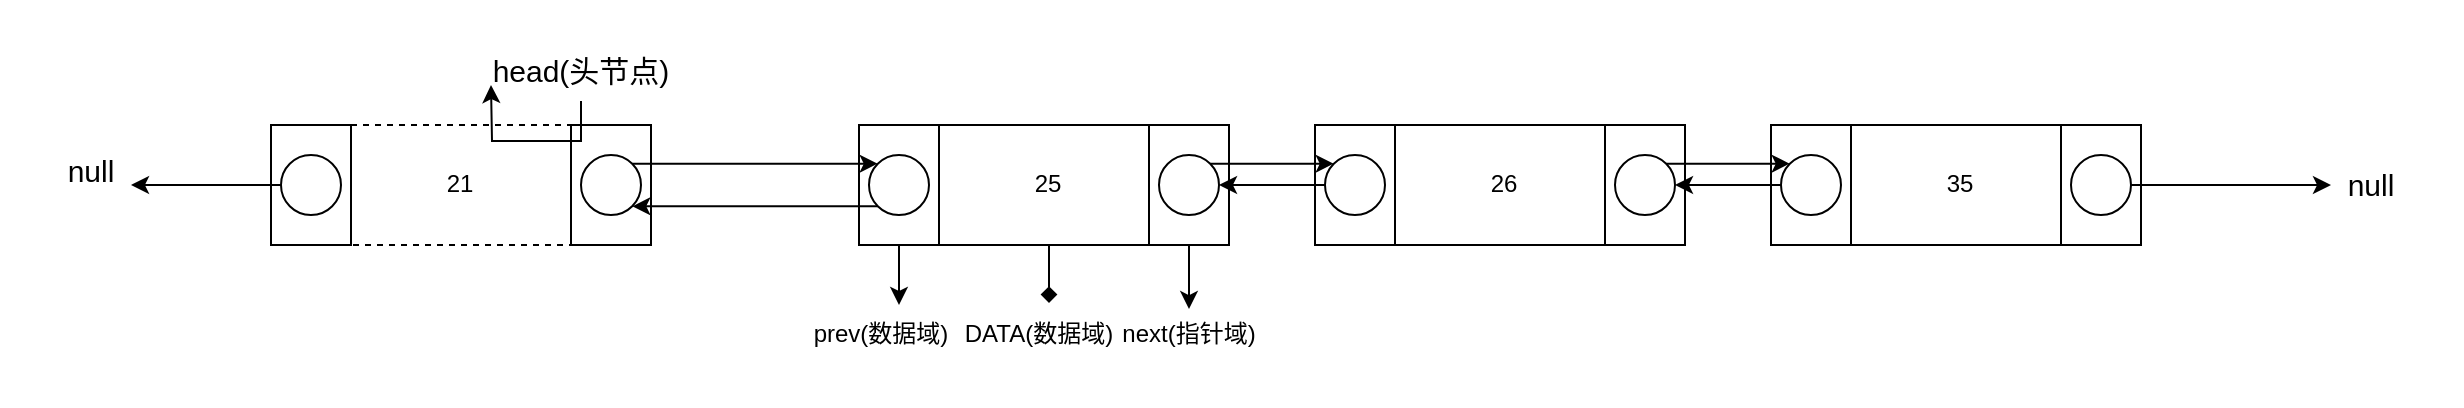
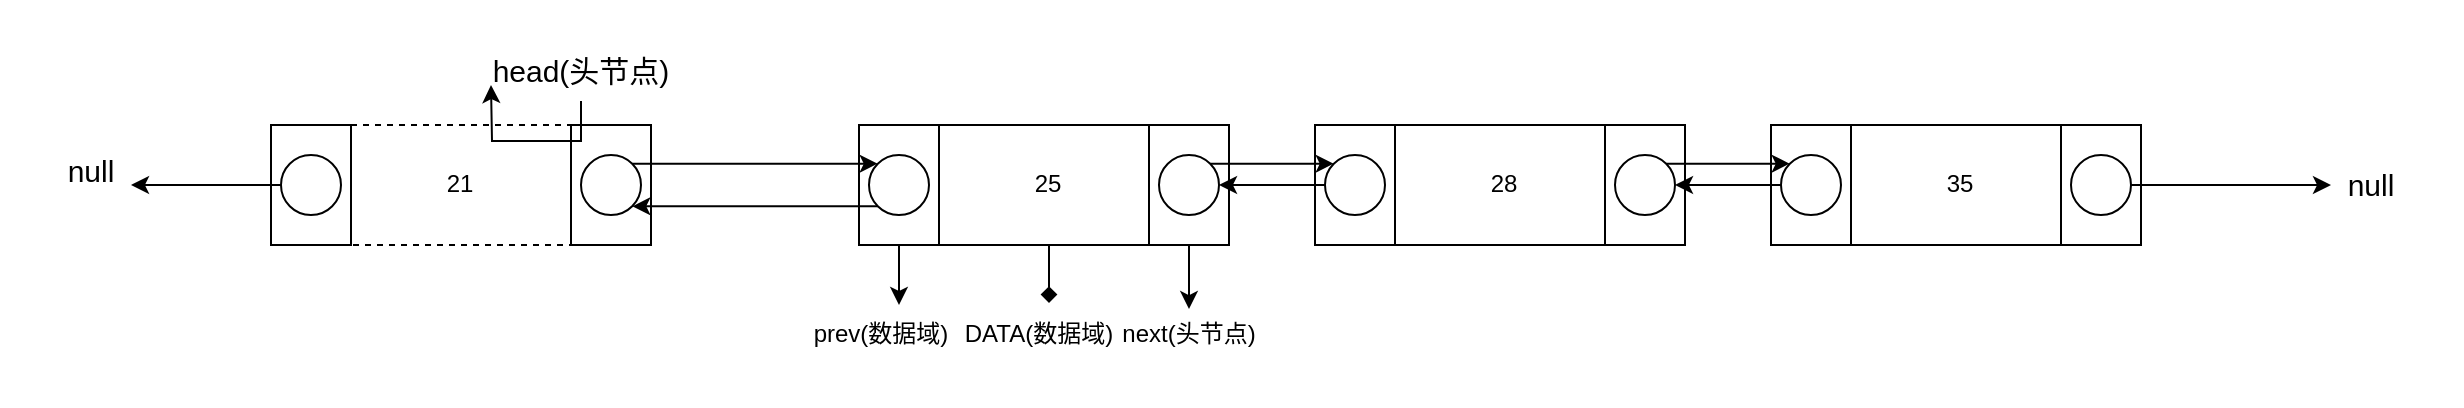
node "26": label "26" -> "28"
node "next(指针域)": label "next(指针域)" -> "next(头节点)"
